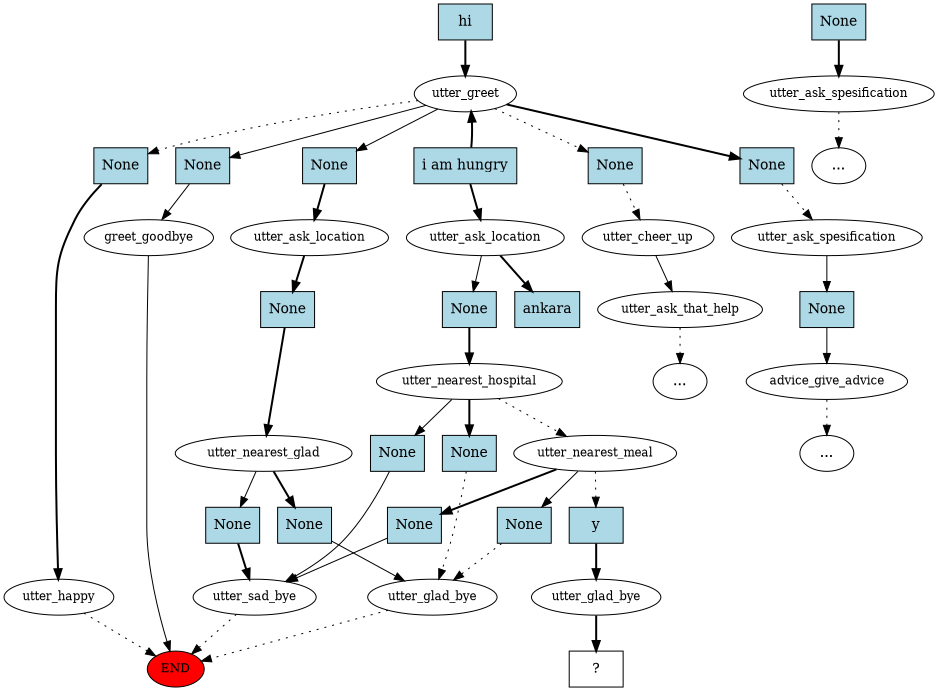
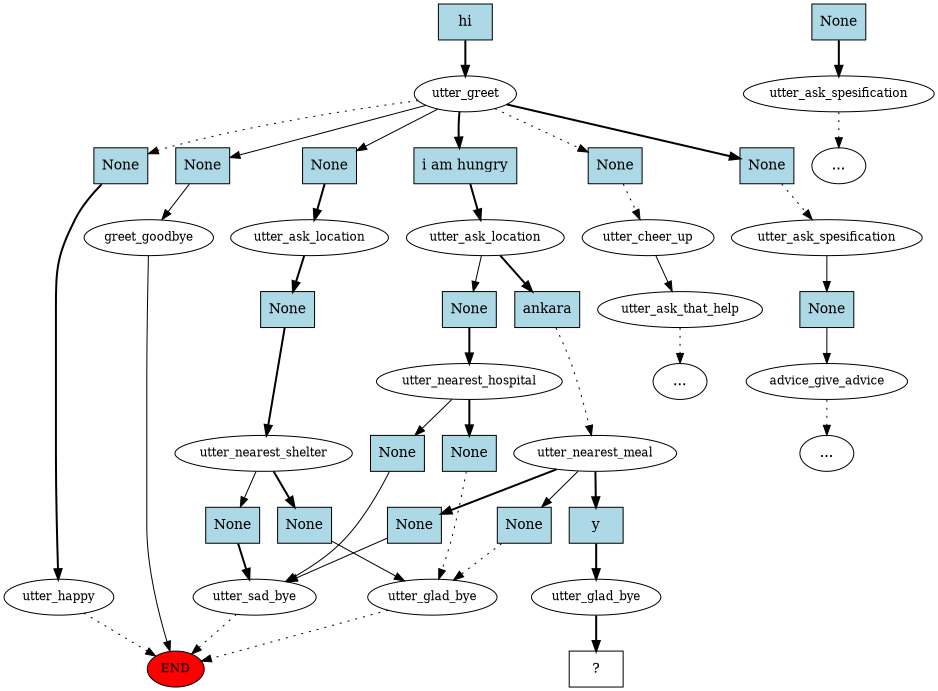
edge "i am hungry" -> "utter_greet": reversed
edge "utter_nearest_hospital" -> "utter_nearest_meal": now "ankara" -> "utter_nearest_meal"
node "utter_nearest_glad": label "utter_nearest_glad" -> "utter_nearest_shelter"
edge "utter_nearest_meal" -> "y": style dotted -> bold
